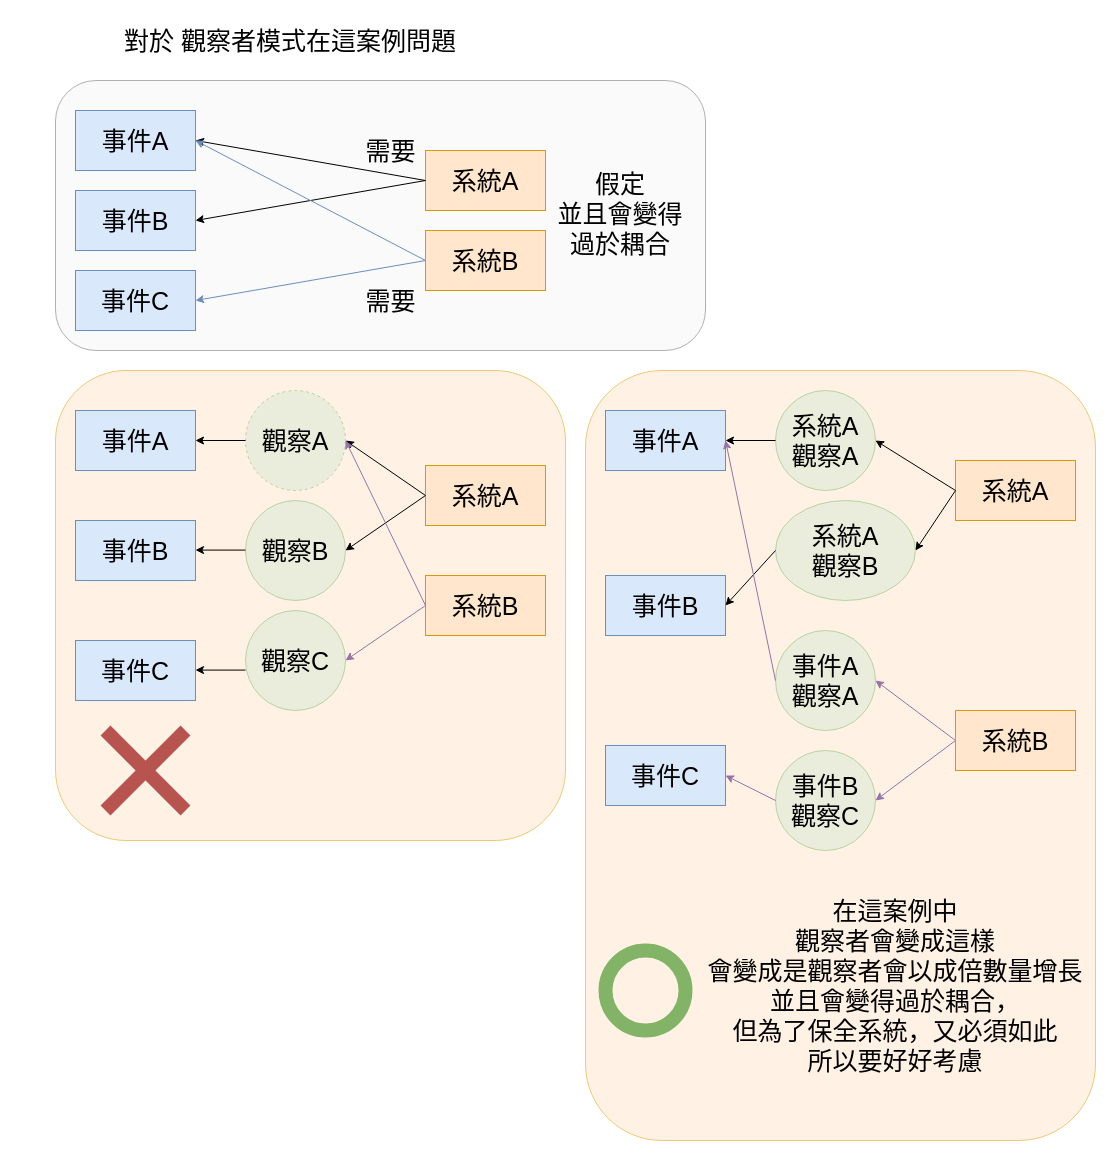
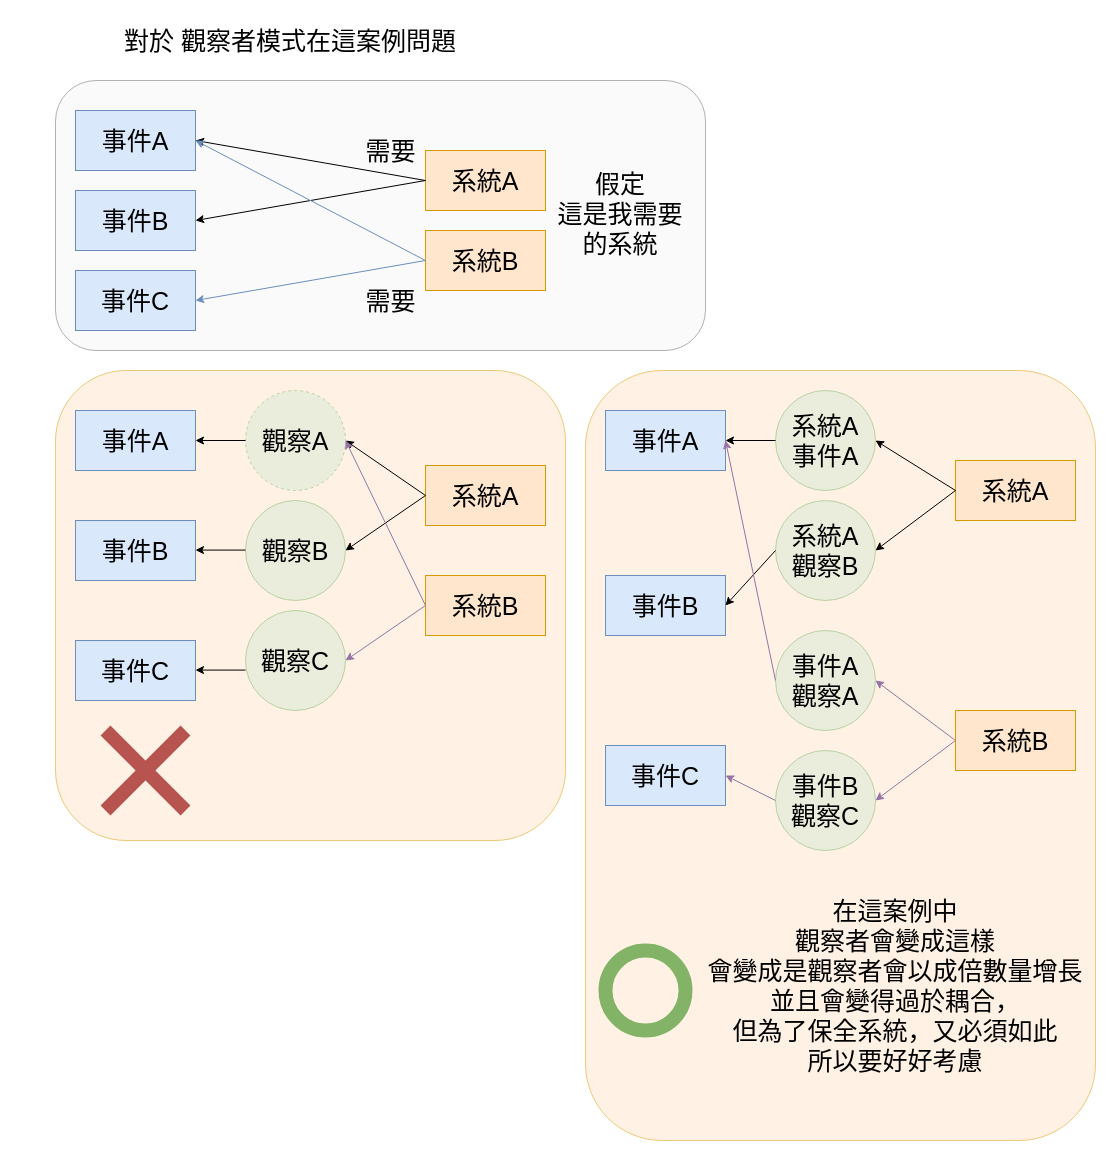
node "假定 並且會變得過於耦合": label "假定 並且會變得過於耦合" -> "假定 這是我需要的系統"
node "系統A 觀察A": label "系統A 觀察A" -> "系統A 事件A"
node "系統A 觀察B": size 140x100 -> 100x100
